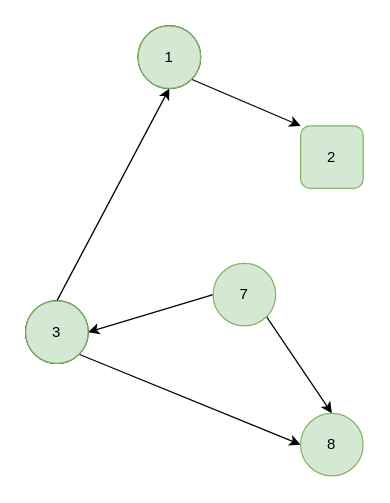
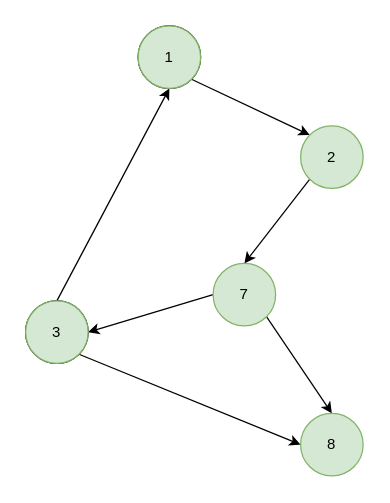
node "2": shape rounded rectangle -> ellipse
edge "2" -> "7": added
